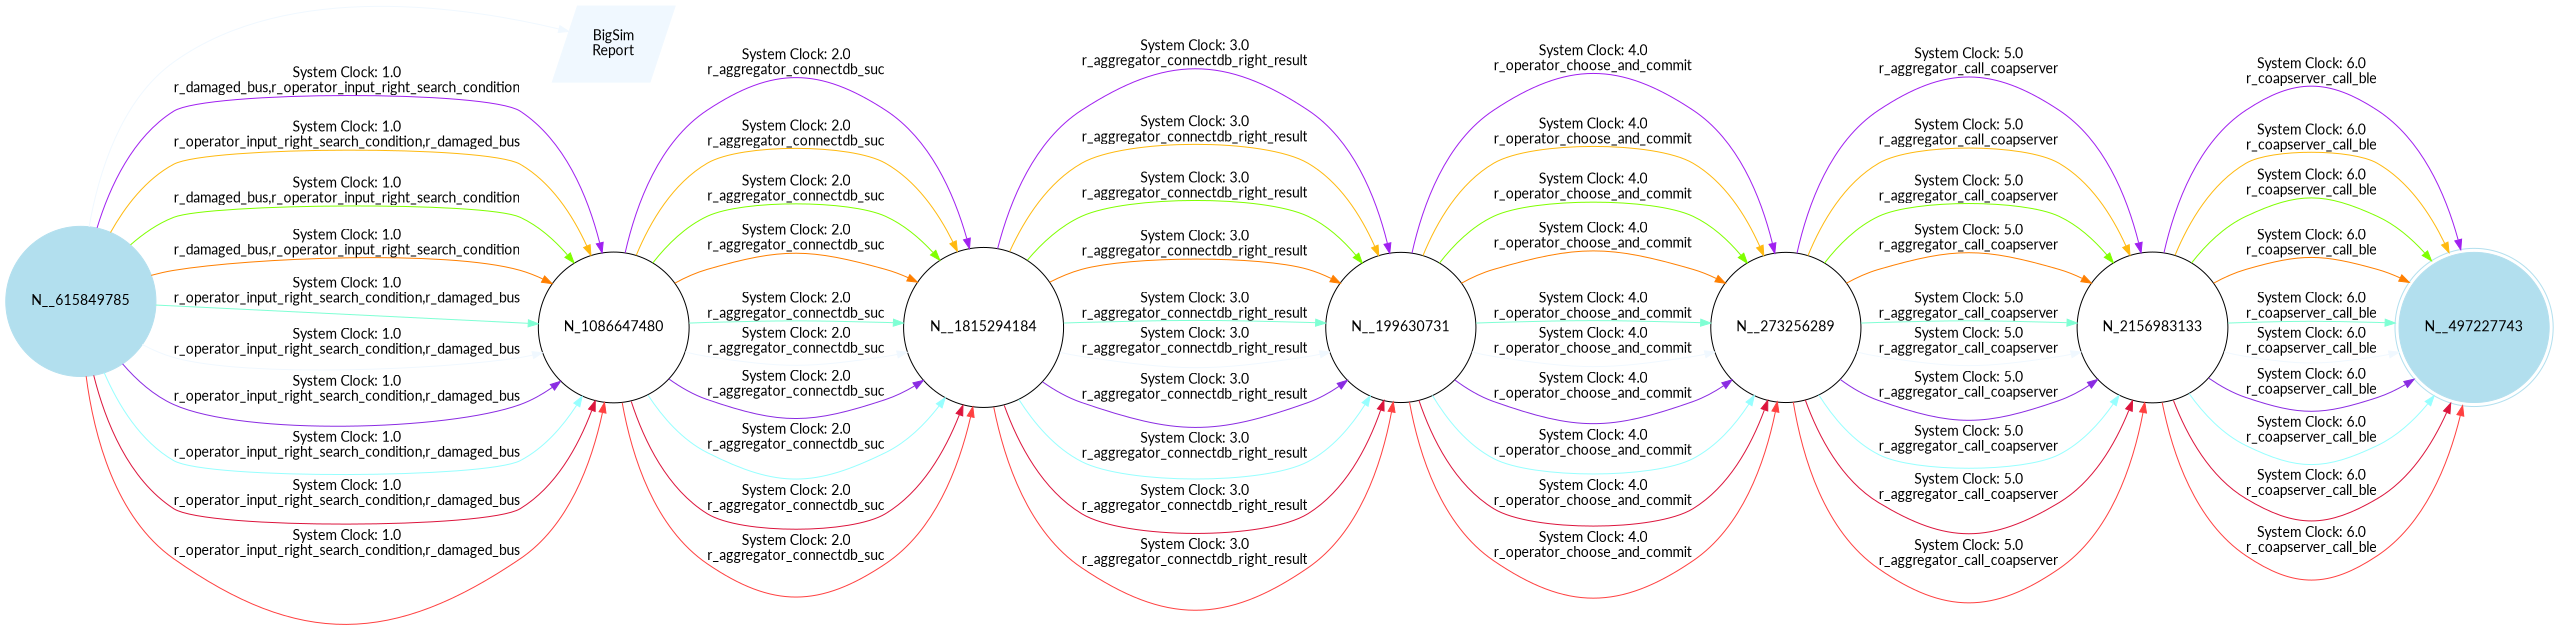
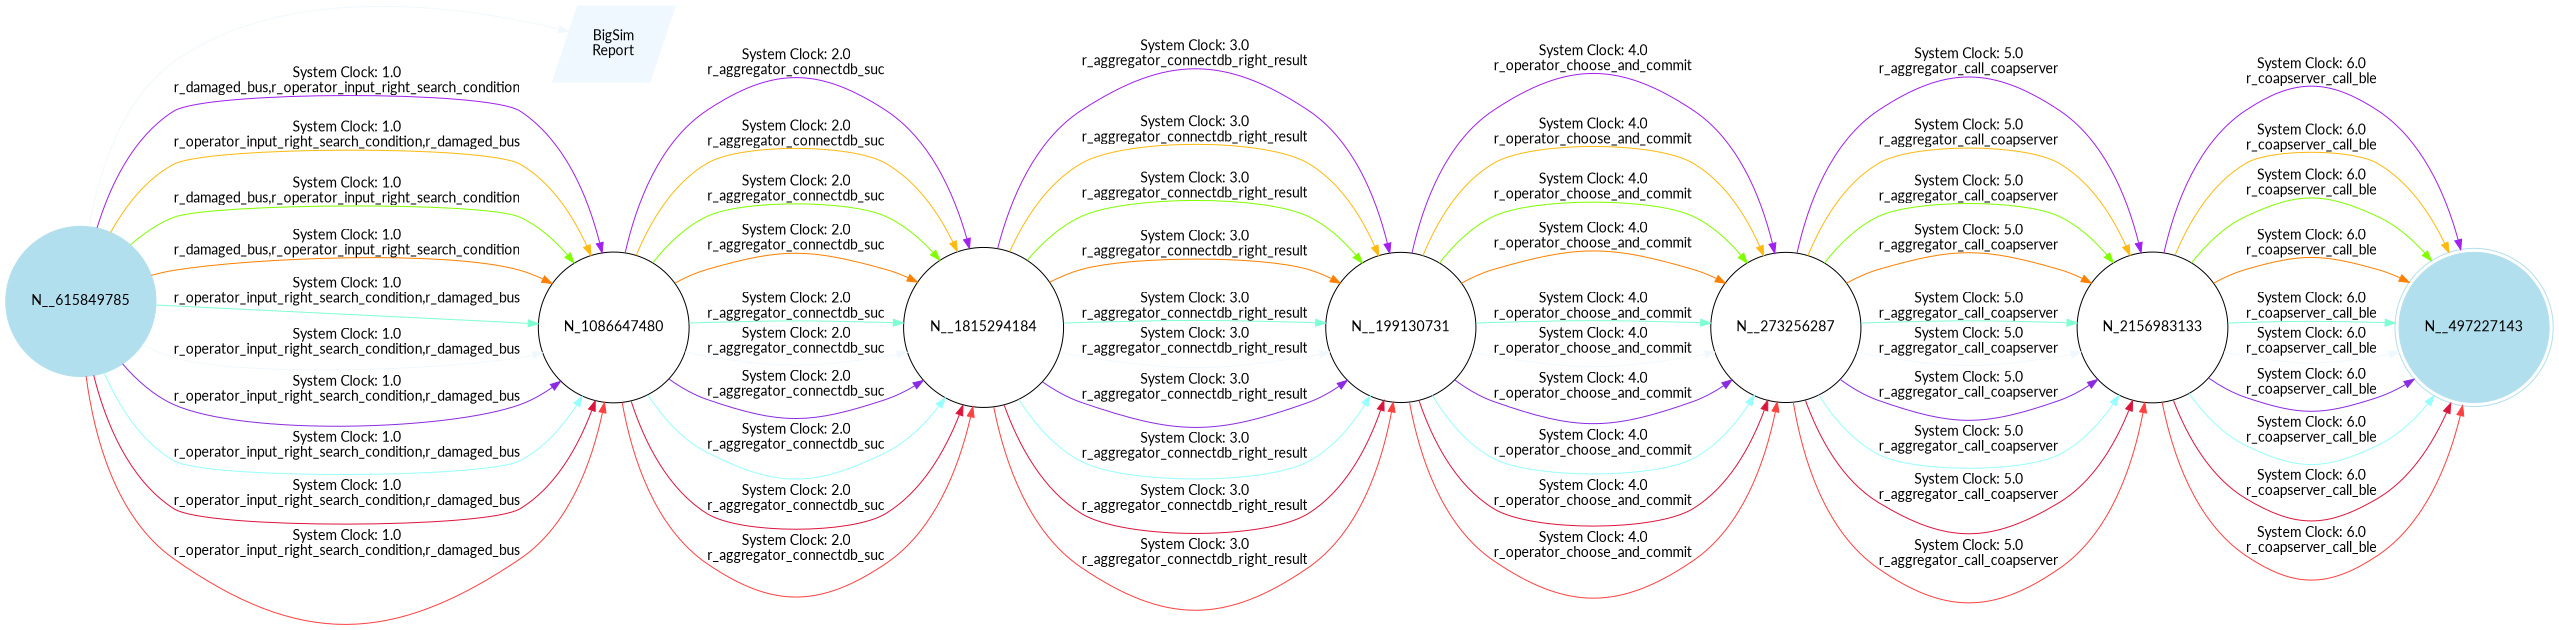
node "N__199630731": label "N__199630731" -> "N__199130731"
node "N__273256289": label "N__273256289" -> "N__273256287"
node "N__497227743": label "N__497227743" -> "N__497227143"
